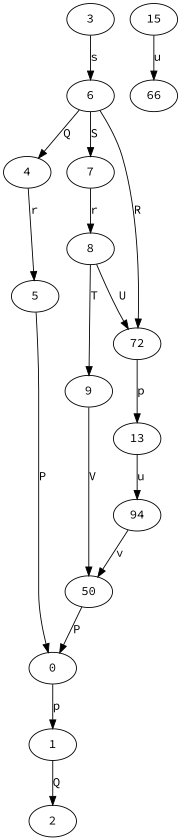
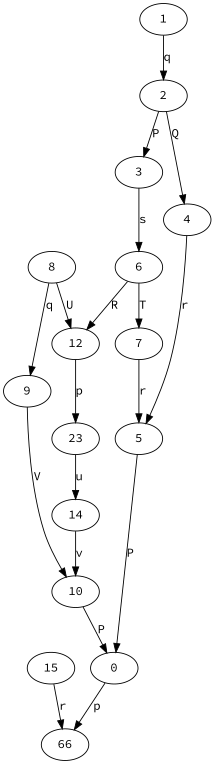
edge "15" -> "66": label "u" -> "r"
edge "2" -> "3": added, label "P"
edge "6" -> "4": now "2" -> "4"
edge "6" -> "7": label "S" -> "T"
edge "7" -> "8": now "7" -> "5"
edge "8" -> "9": label "T" -> "q"
node "72": label "72" -> "12"
node "13": label "13" -> "23"
node "94": label "94" -> "14"
node "50": label "50" -> "10"
edge "0" -> "1": now "0" -> "66"
edge "1" -> "2": label "Q" -> "q"
